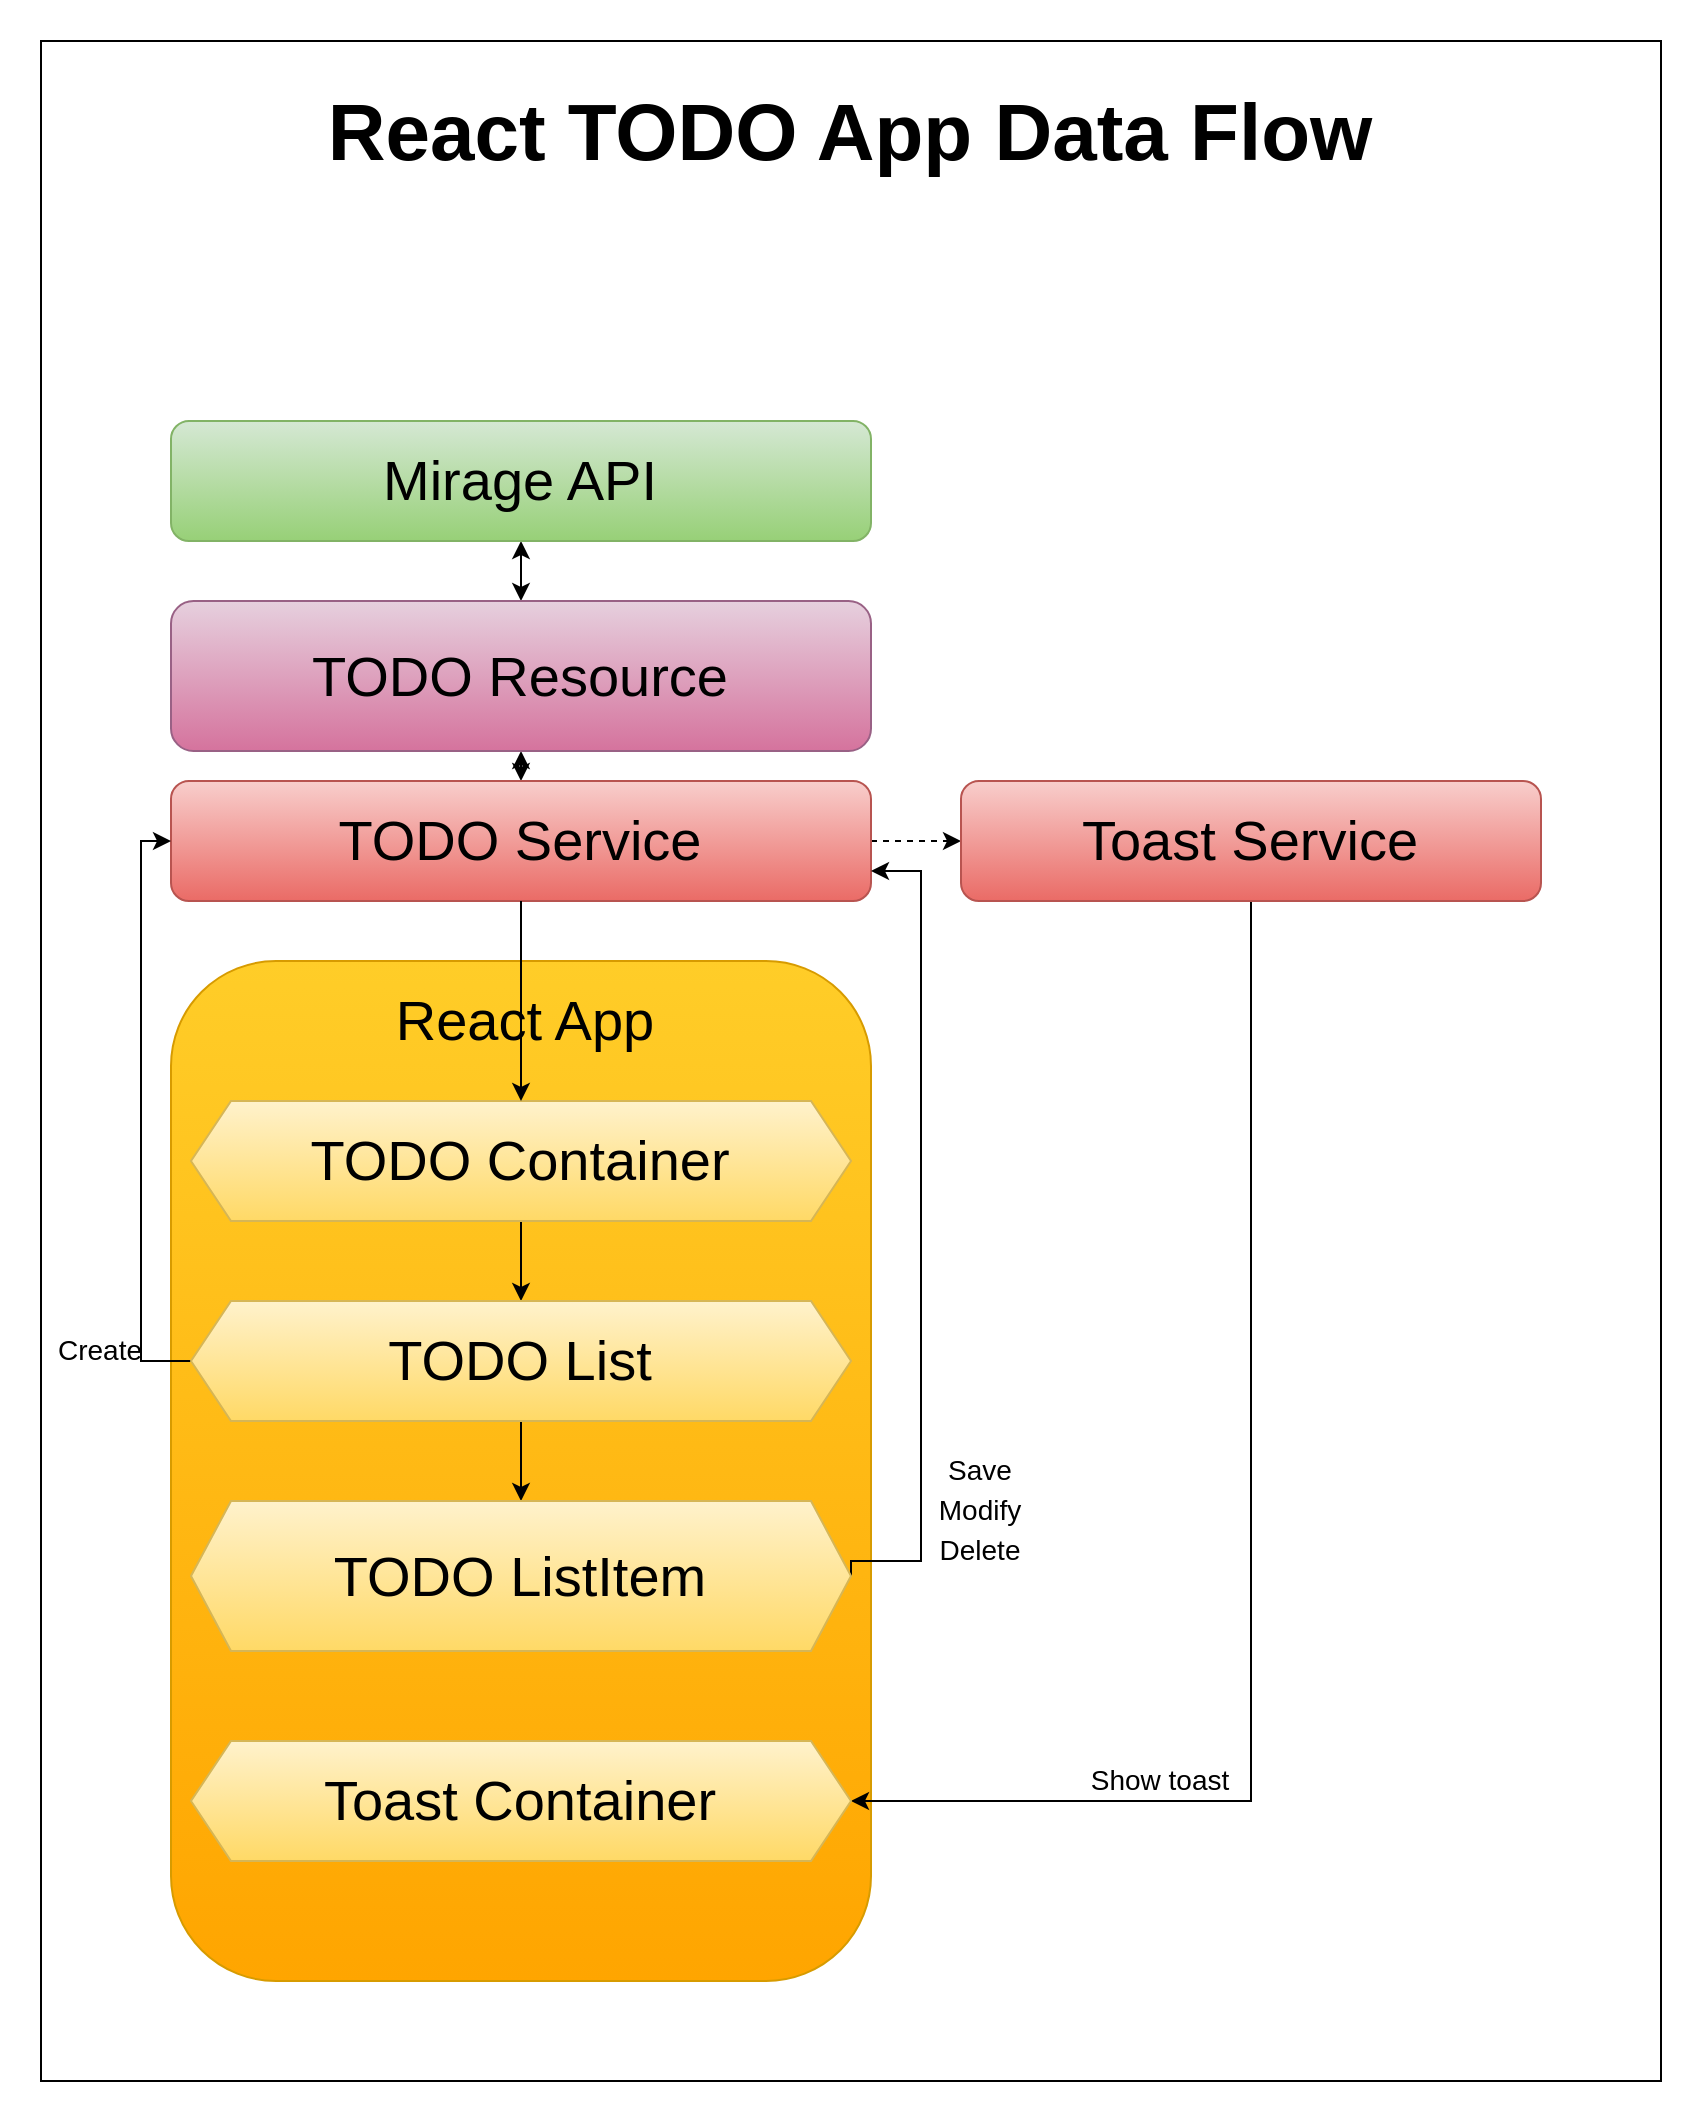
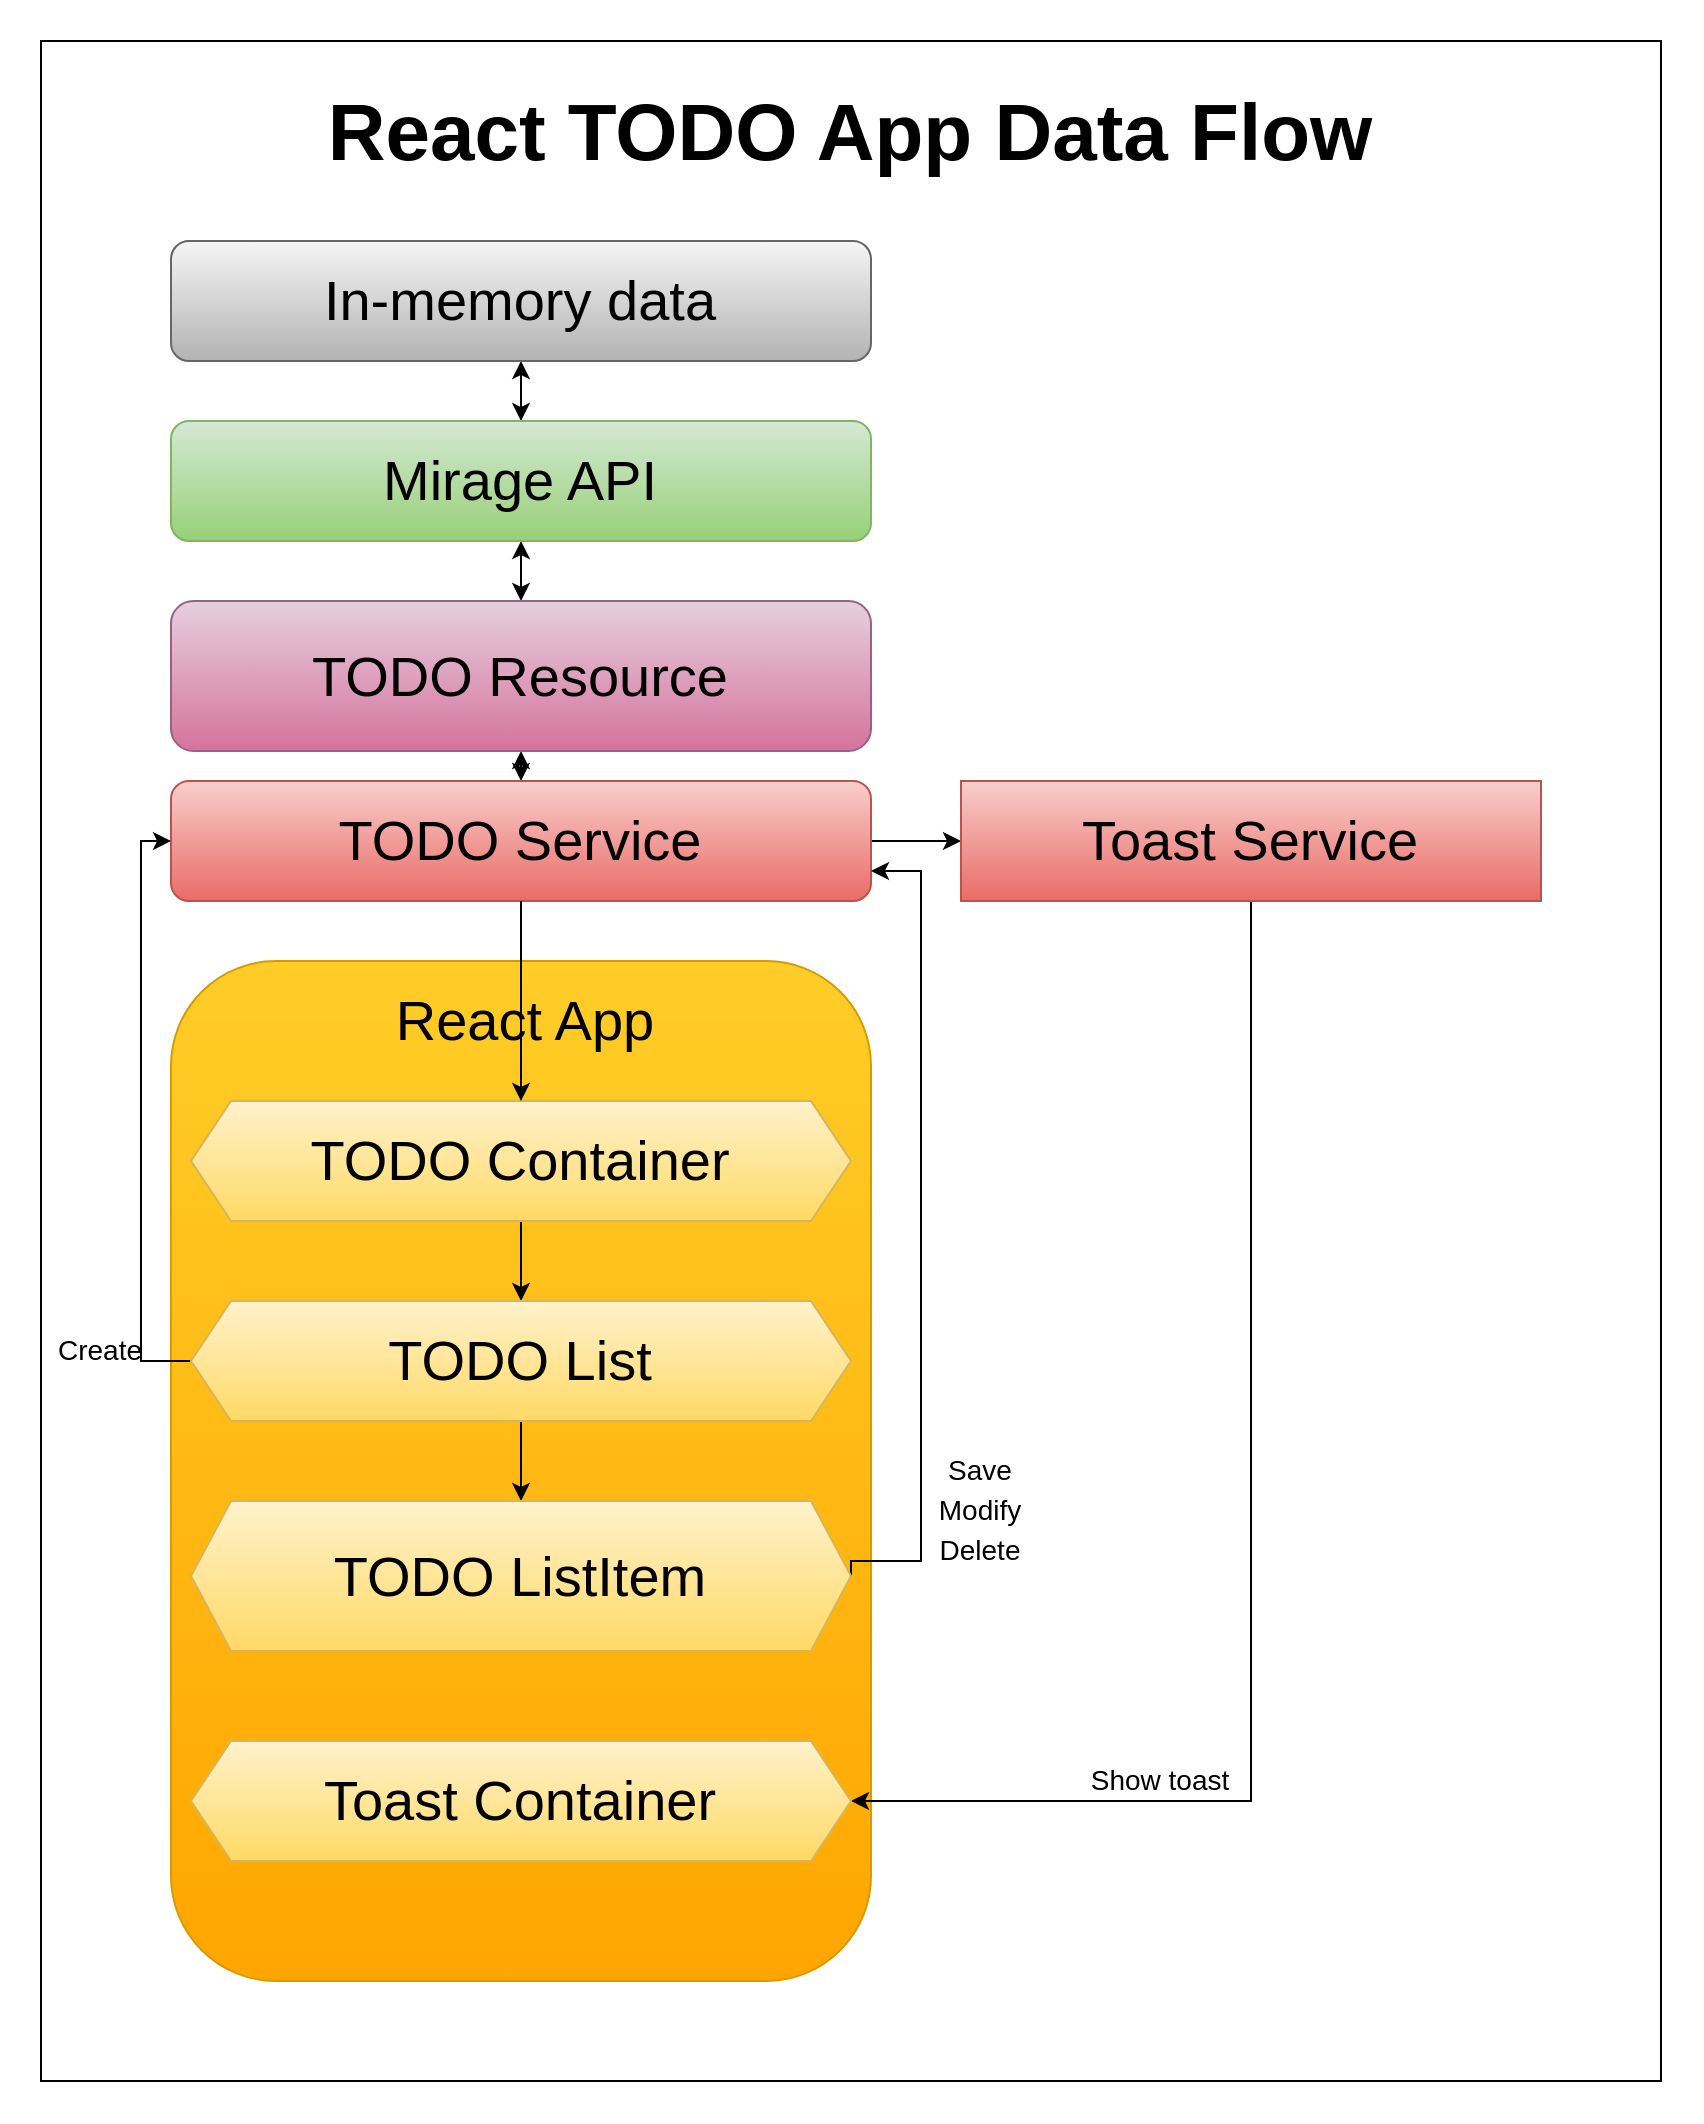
node "In-memory data": added
edge "In-memory data" -- "Mirage API": added
edge "TODO Service" -> "Toast Service": style dashed -> solid
node "Toast Service": shape rounded rectangle -> rectangle
